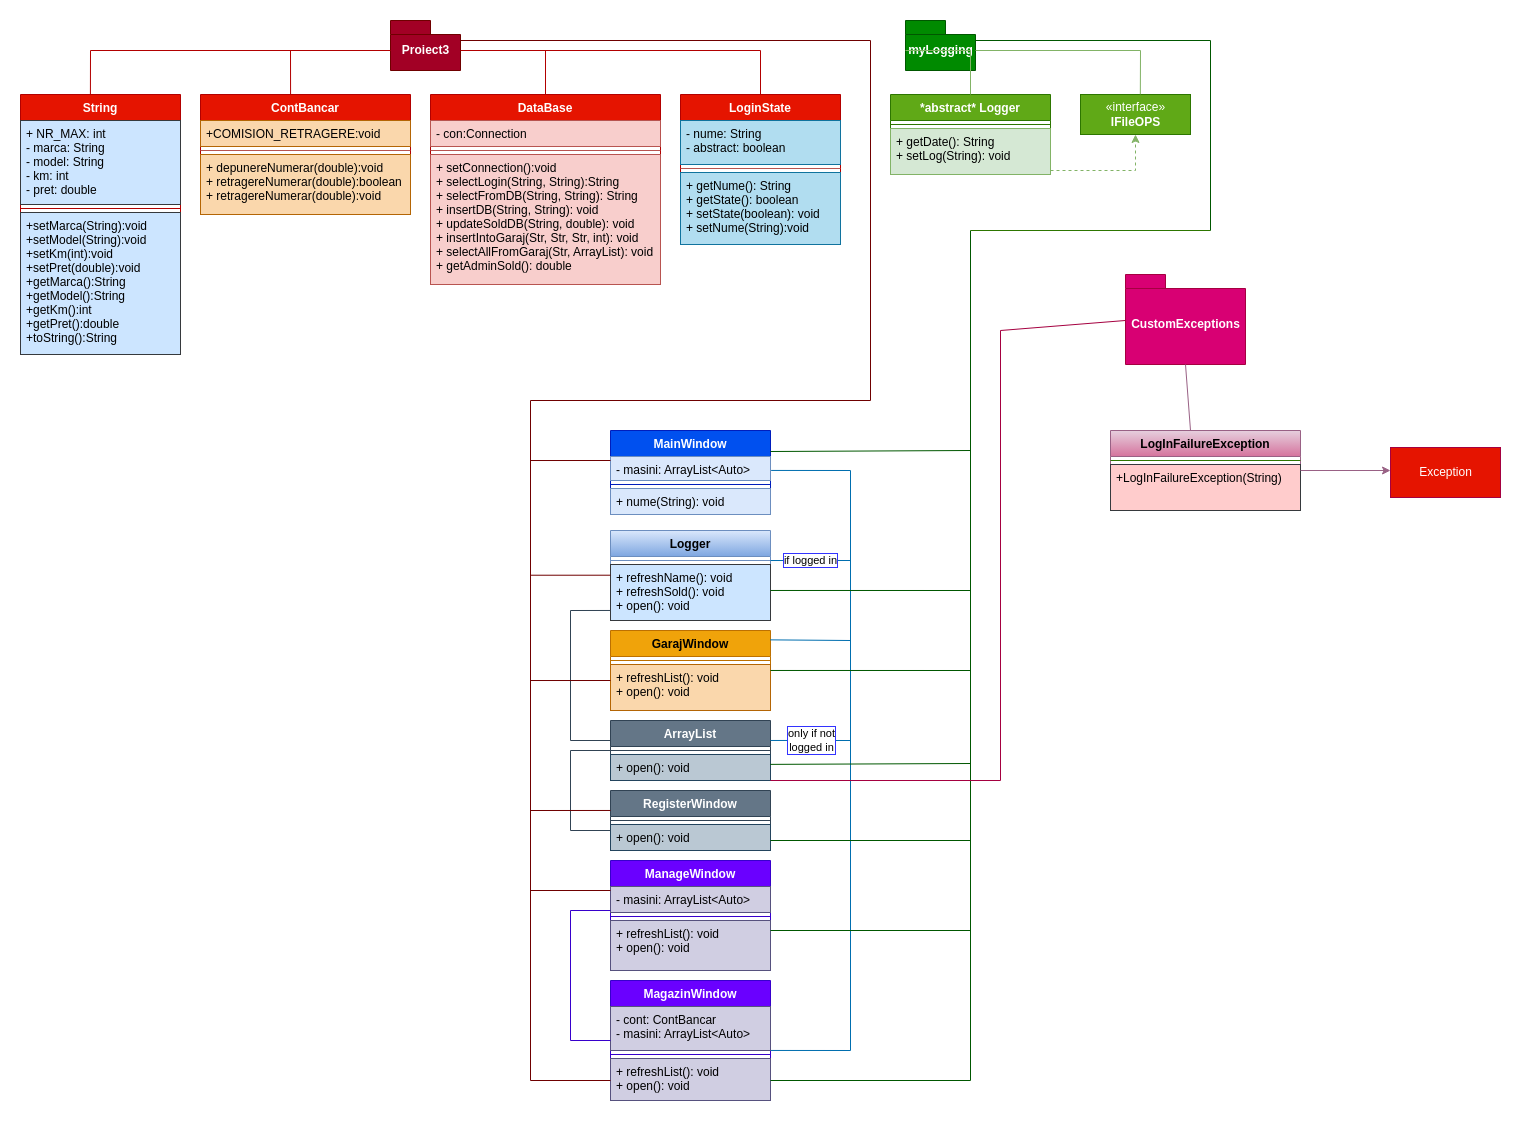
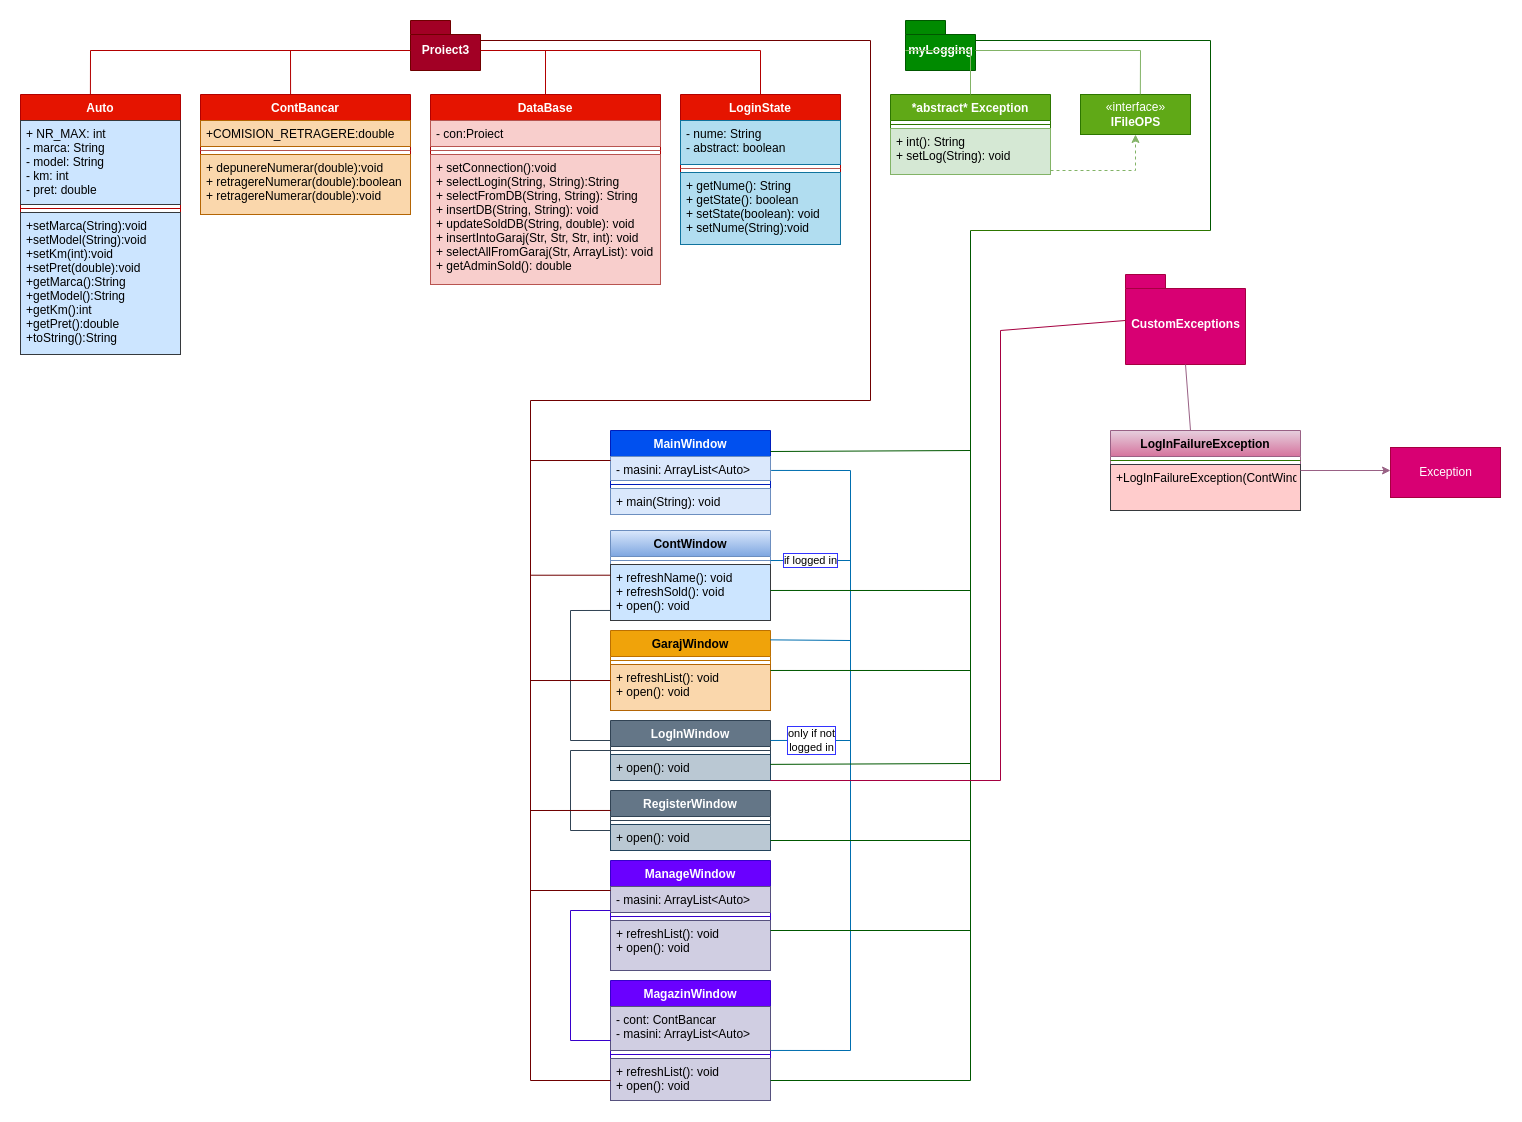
node "Proiect3": moved (426, 46) -> (446, 46)
node "String": label "String" -> "Auto"
node "*abstract* Logger": label "*abstract* Logger" -> "*abstract* Exception"
node "+COMISION_RETRAGERE:void": label "+COMISION_RETRAGERE:void" -> "+COMISION_RETRAGERE:double"
node "- con:Connection": label "- con:Connection" -> "- con:Proiect"
node "+ getDate(): String + setLog(String): void": label "+ getDate(): String + setLog(String): void" -> "+ int(): String + setLog(String): void"
node "Exception": fillcolor #e51400 -> #d80073
node "+LogInFailureException(String)": label "+LogInFailureException(String)" -> "+LogInFailureException(ContWindow)"
node "+ nume(String): void": label "+ nume(String): void" -> "+ main(String): void"
node "Logger": label "Logger" -> "ContWindow"
node "ArrayList": label "ArrayList" -> "LogInWindow"
